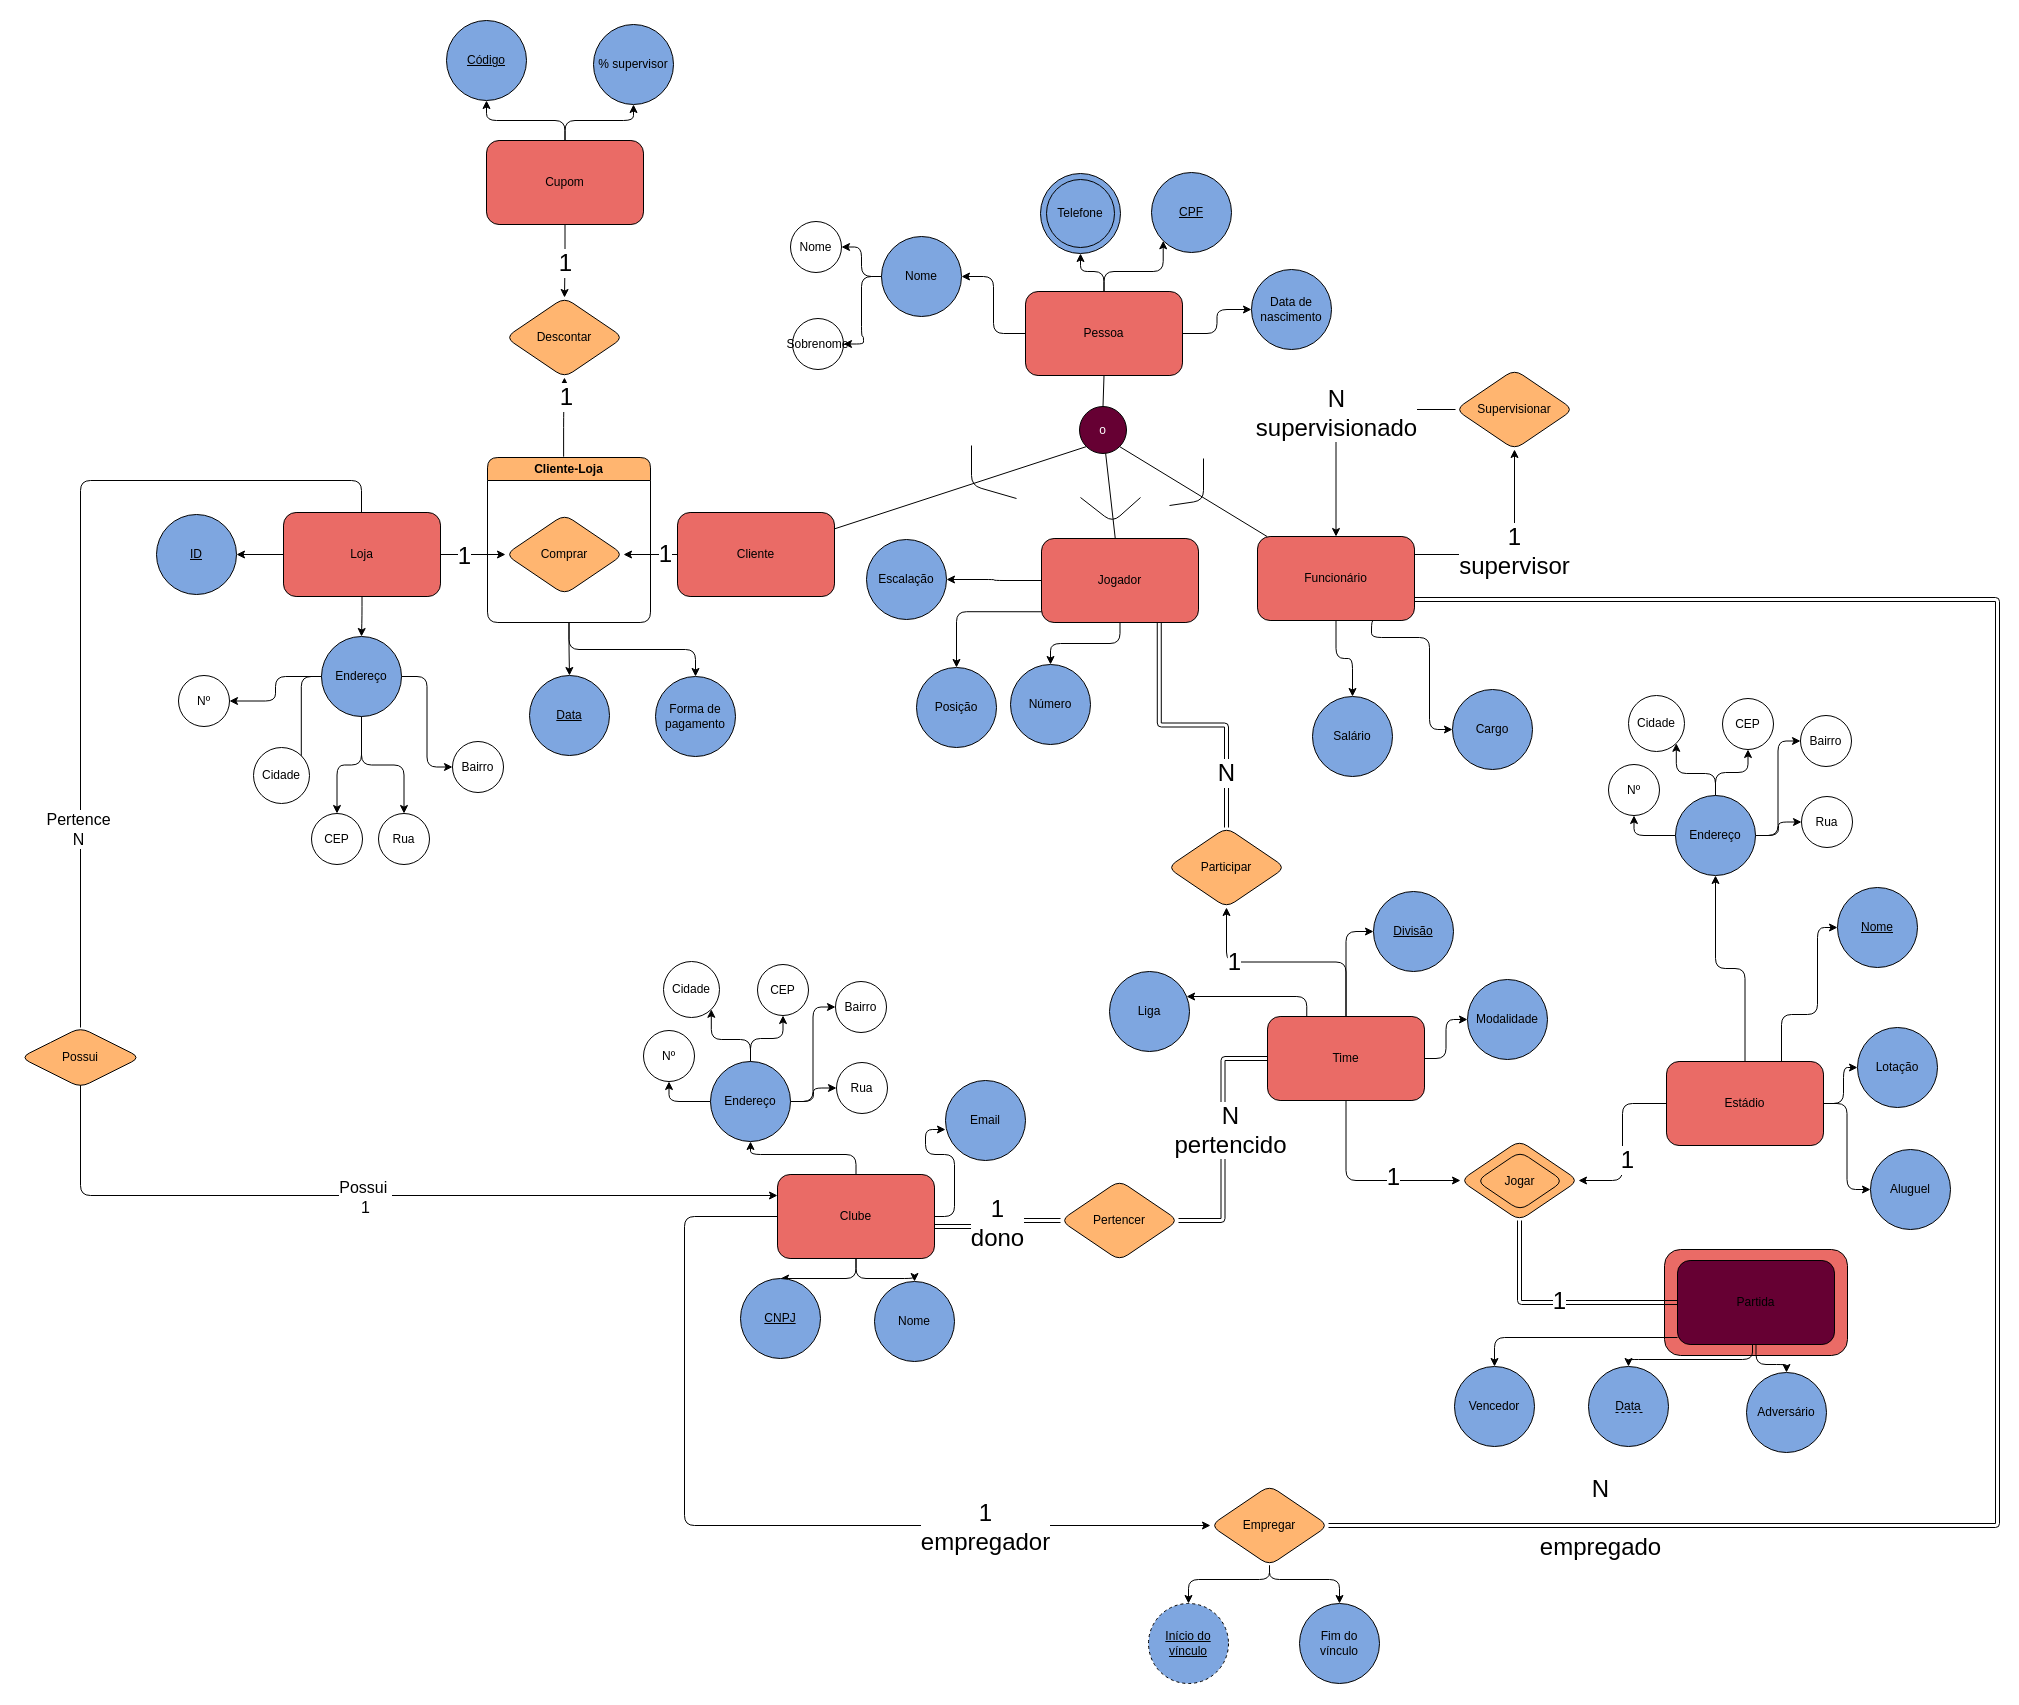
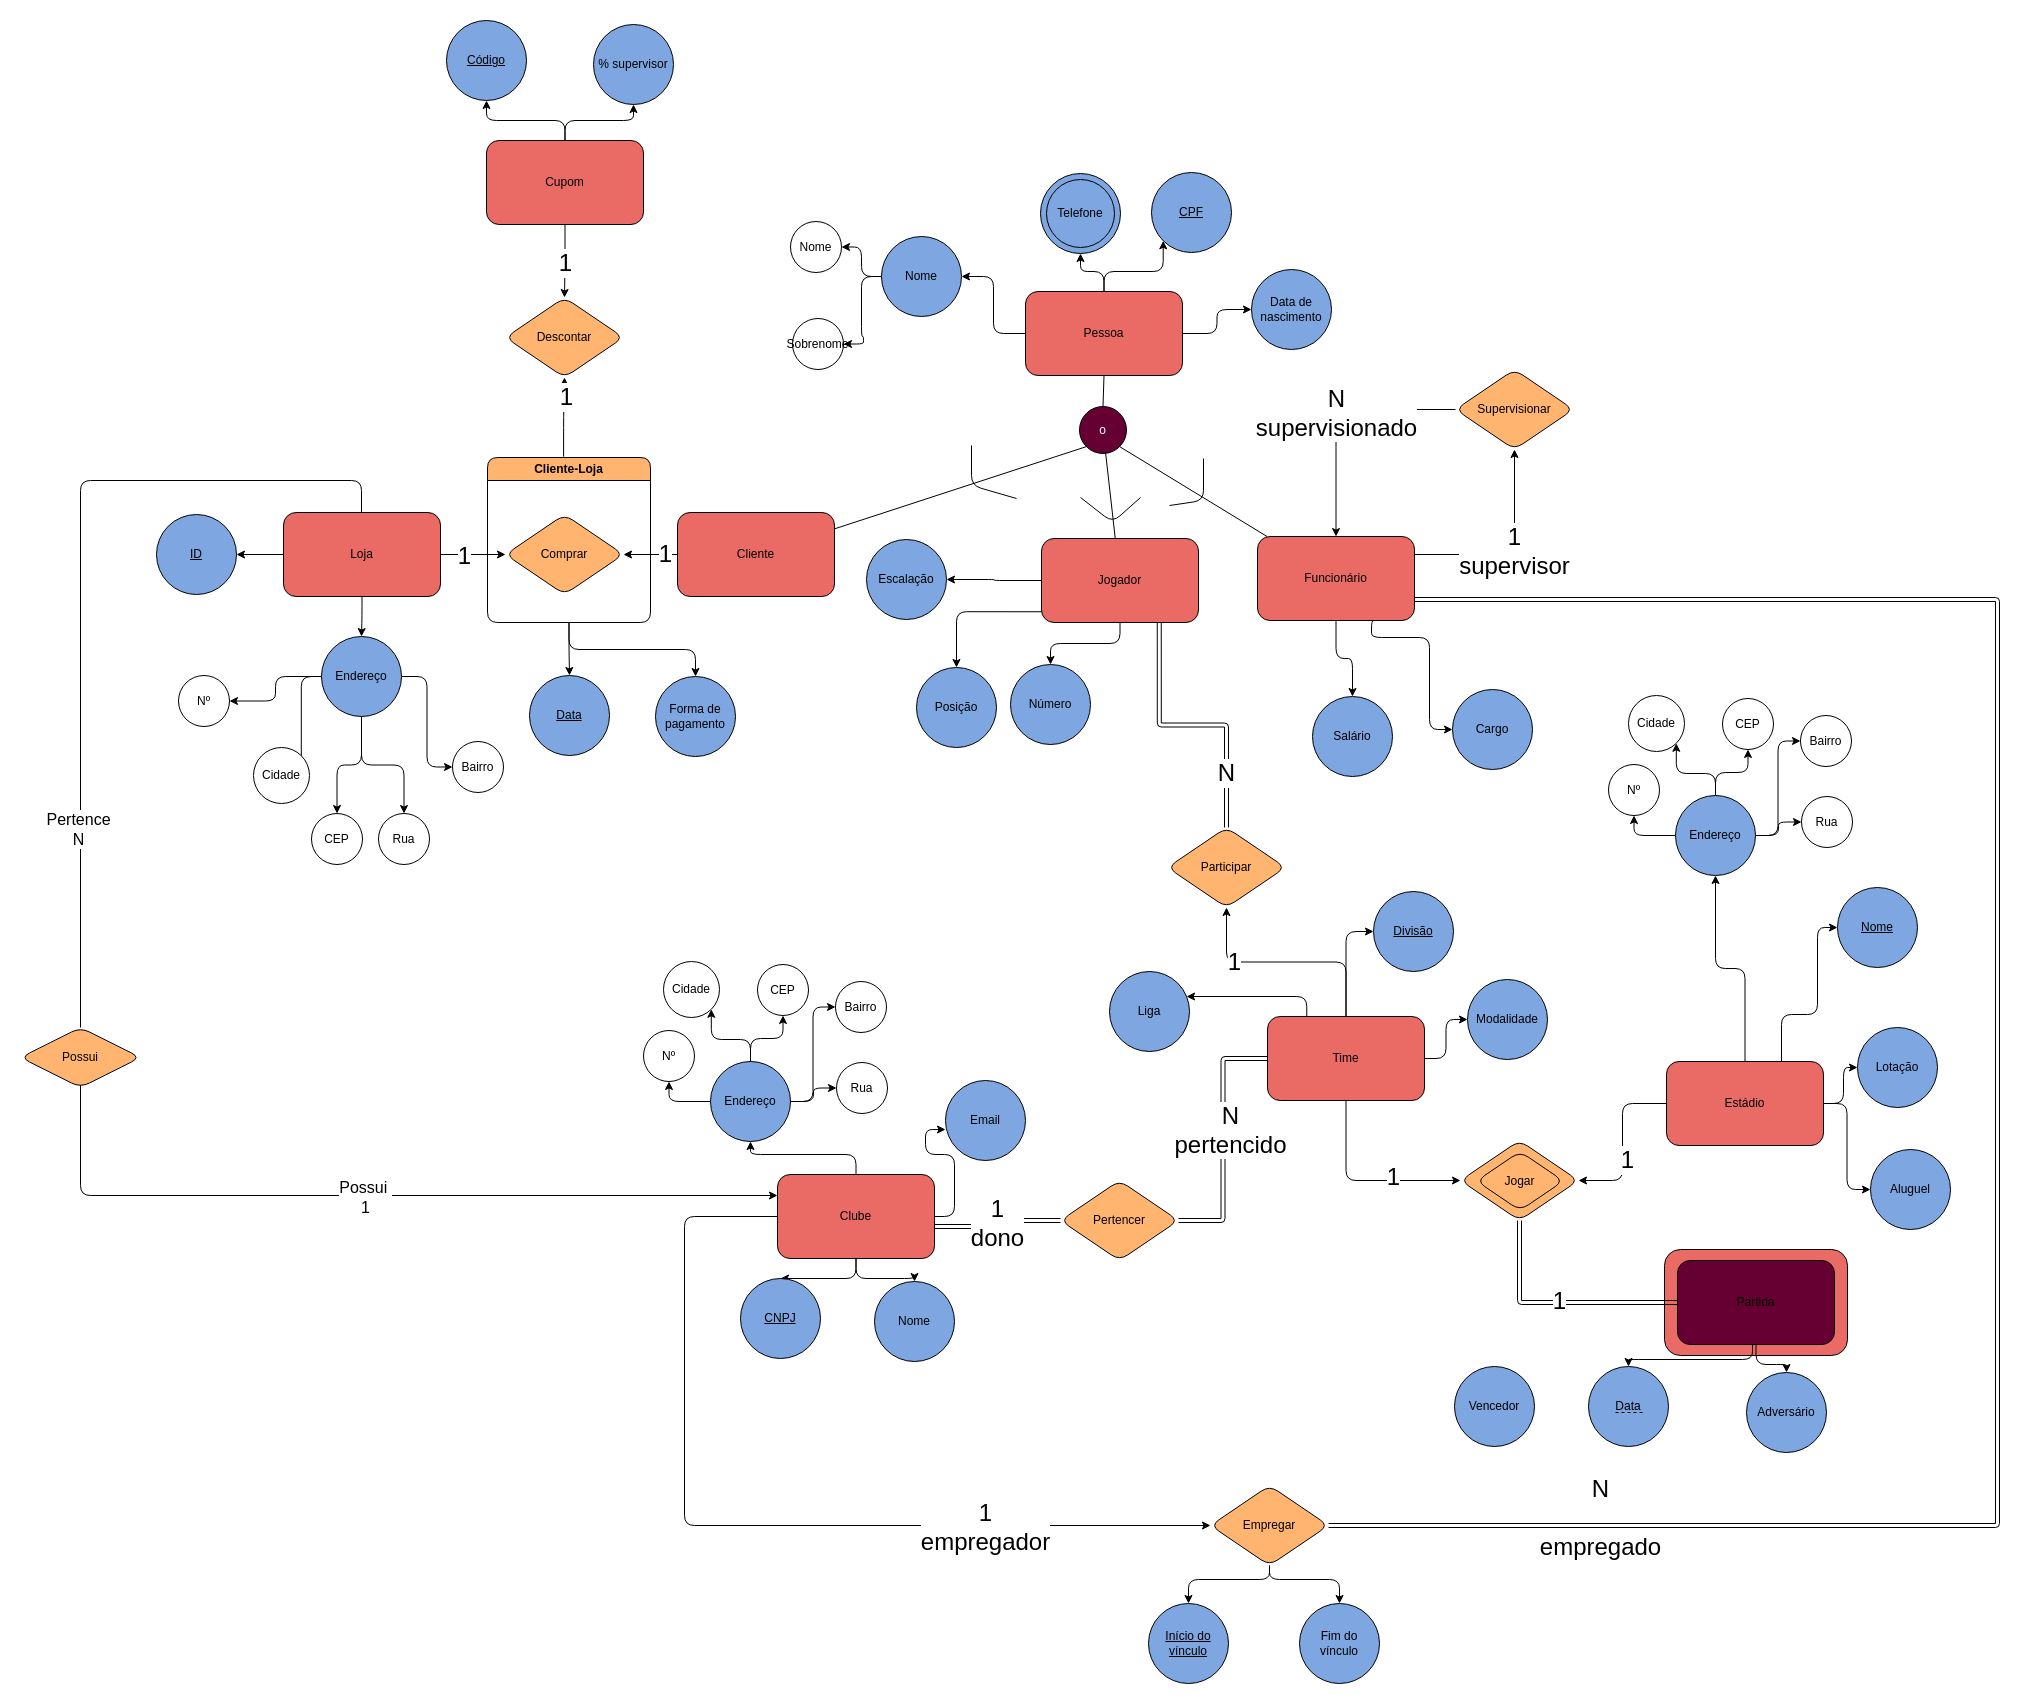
edge "Partida" -> "Vencedor": removed
node "Início do vínculo": style dashed -> solid
